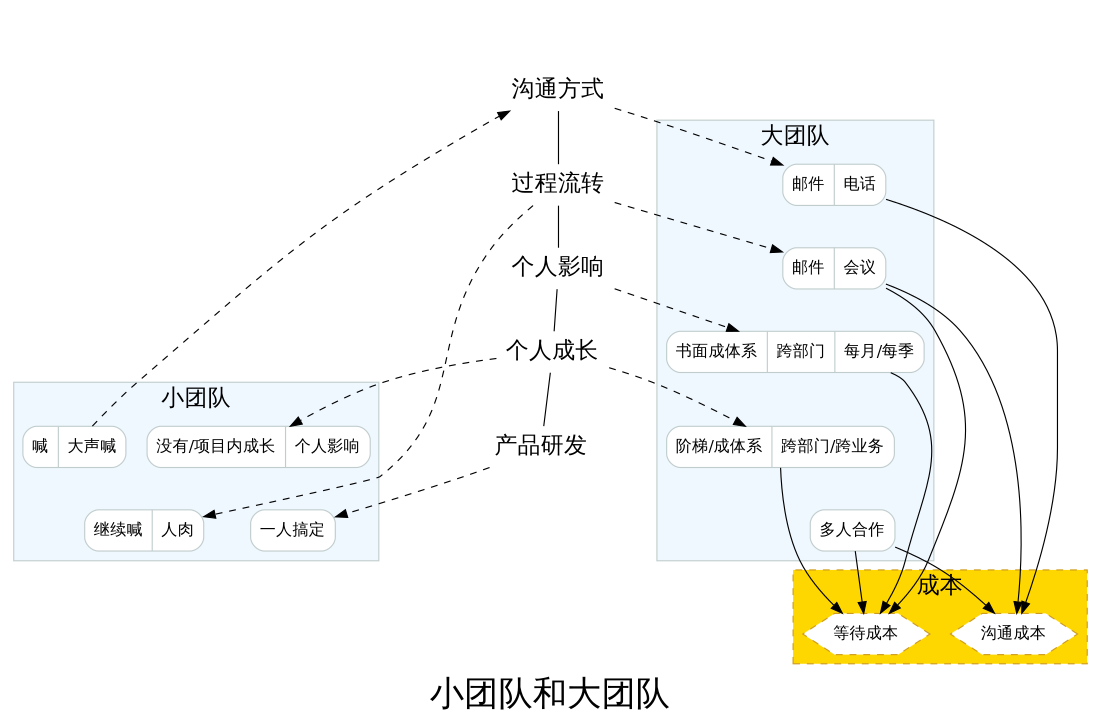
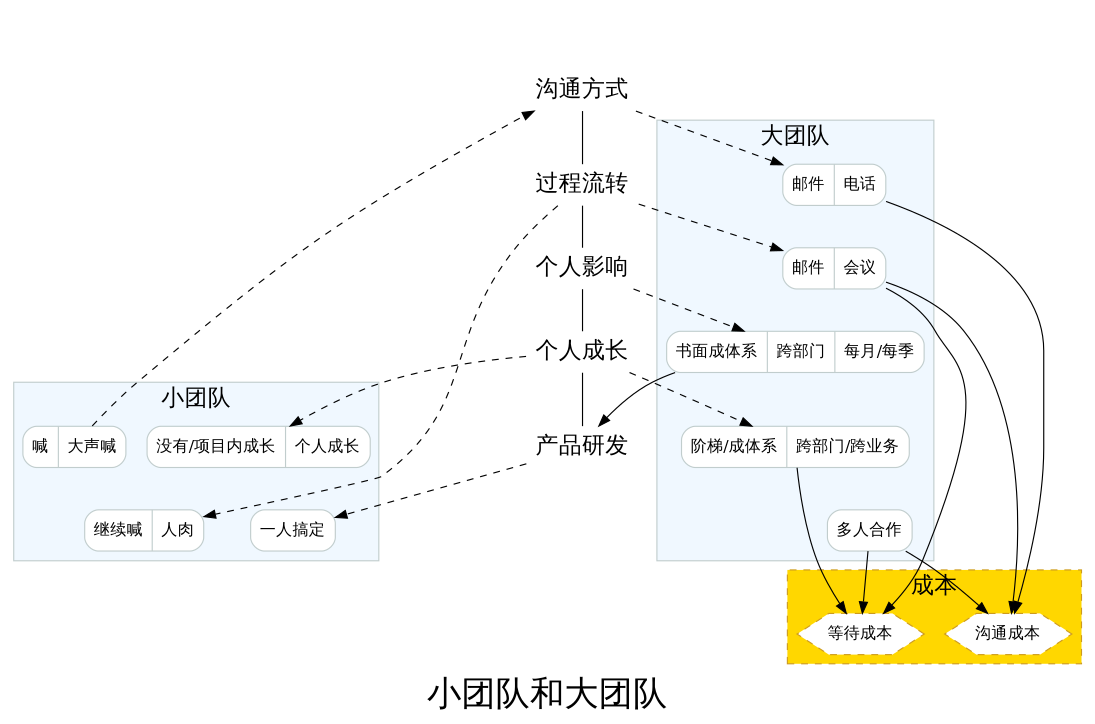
node "没有/项目内成长": text "个人影响" -> "个人成长"
edge "书面成体系" -> "等待成本": now "书面成体系" -> "产品研发"
